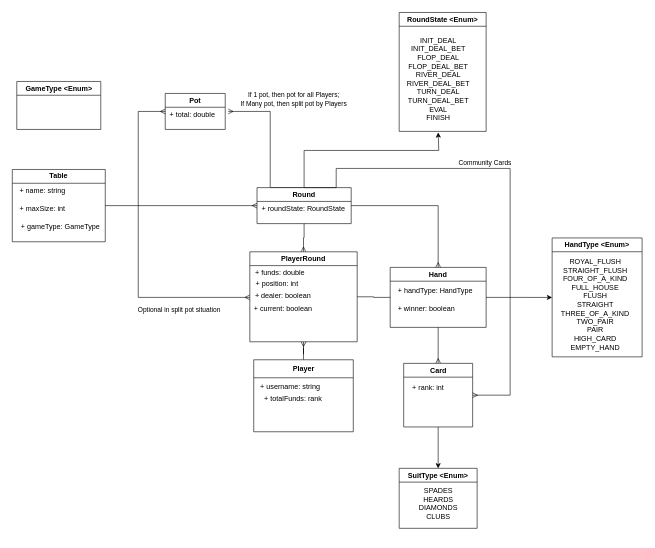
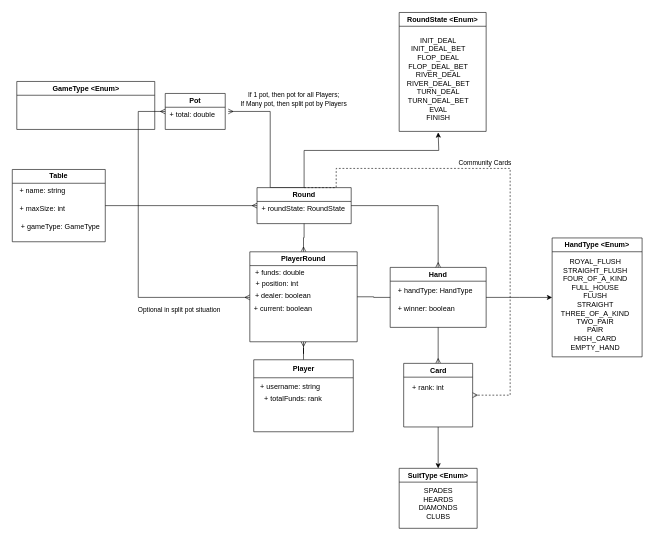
node "GameType <Enum>": size 84x48 -> 138x48
edge "Round" -> "Card": style solid -> dashed
